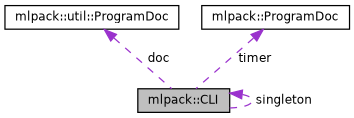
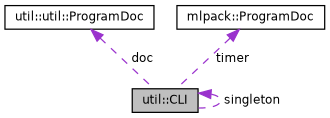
node "mlpack::util::ProgramDoc": label "mlpack::util::ProgramDoc" -> "util::util::ProgramDoc"
node "mlpack::CLI": label "mlpack::CLI" -> "util::CLI"
